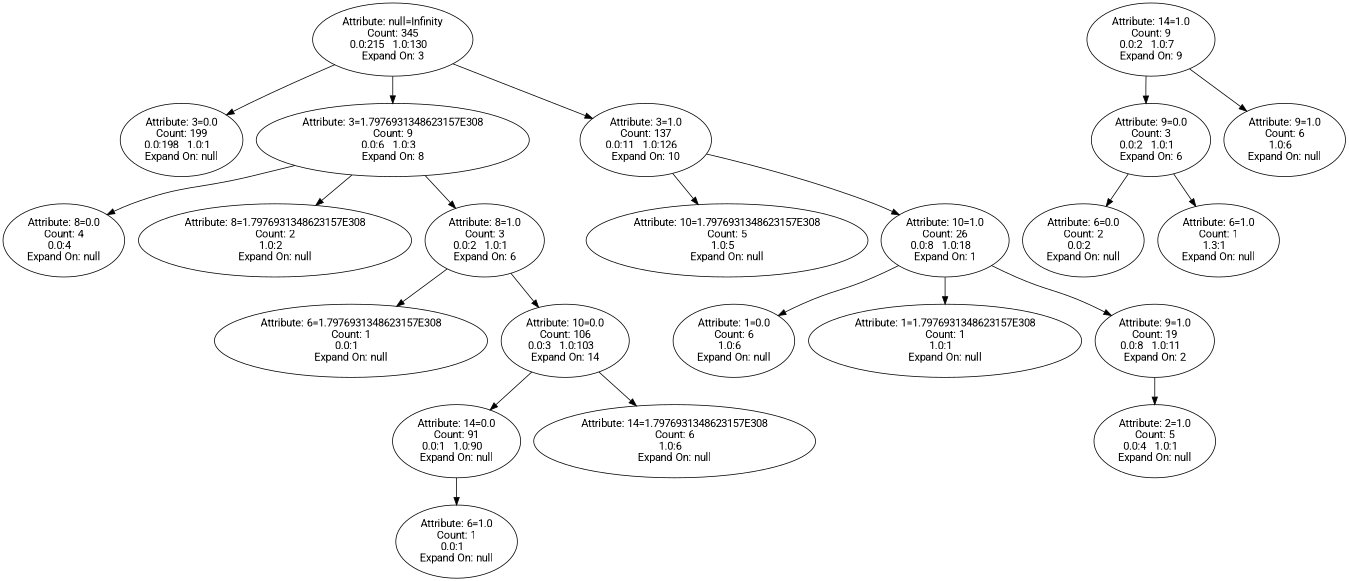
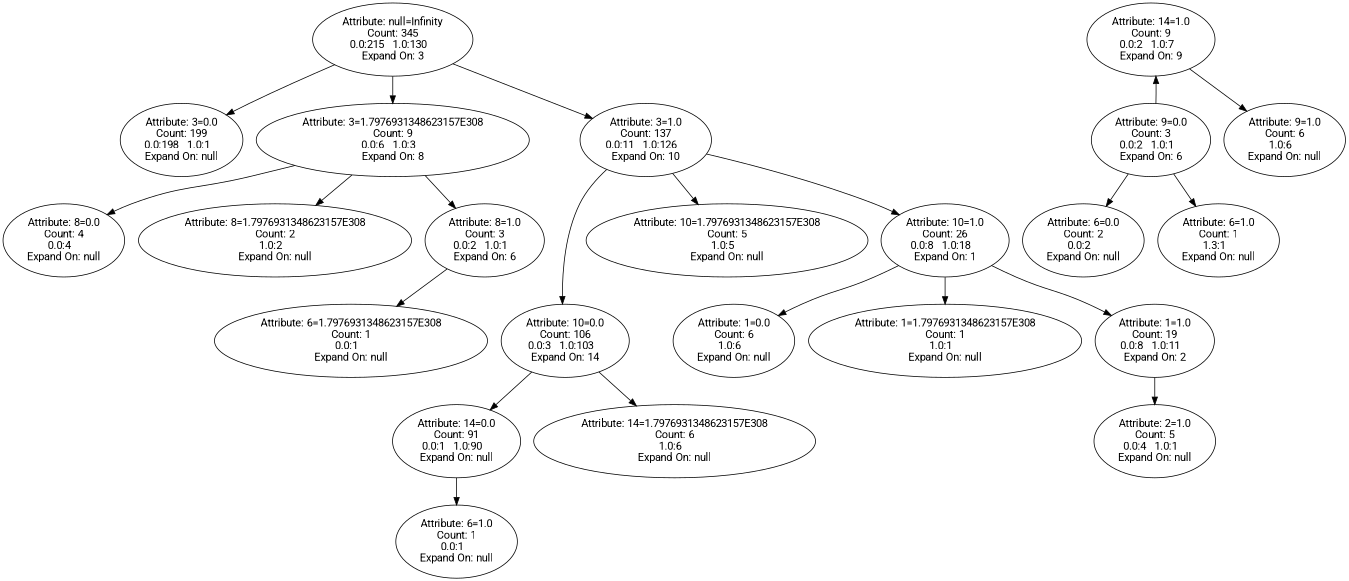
edge "Attribute: 14=1.0 Count: 9 0.0:2   1.0:7 Expand On: 9" -> "Attribute: 9=0.0 Count: 3 0.0:2   1.0:1 Expand On: 6": reversed
edge "Attribute: 8=1.0 Count: 3 0.0:2   1.0:1 Expand On: 6" -> "Attribute: 10=0.0 Count: 106 0.0:3   1.0:103 Expand On: 14": now "Attribute: 3=1.0 Count: 137 0.0:11   1.0:126 Expand On: 10" -> "Attribute: 10=0.0 Count: 106 0.0:3   1.0:103 Expand On: 14"
node "Attribute: 9=1.0 Count: 19 0.0:8   1.0:11 Expand On: 2": label "Attribute: 9=1.0 Count: 19 0.0:8   1.0:11 Expand On: 2" -> "Attribute: 1=1.0 Count: 19 0.0:8   1.0:11 Expand On: 2"
